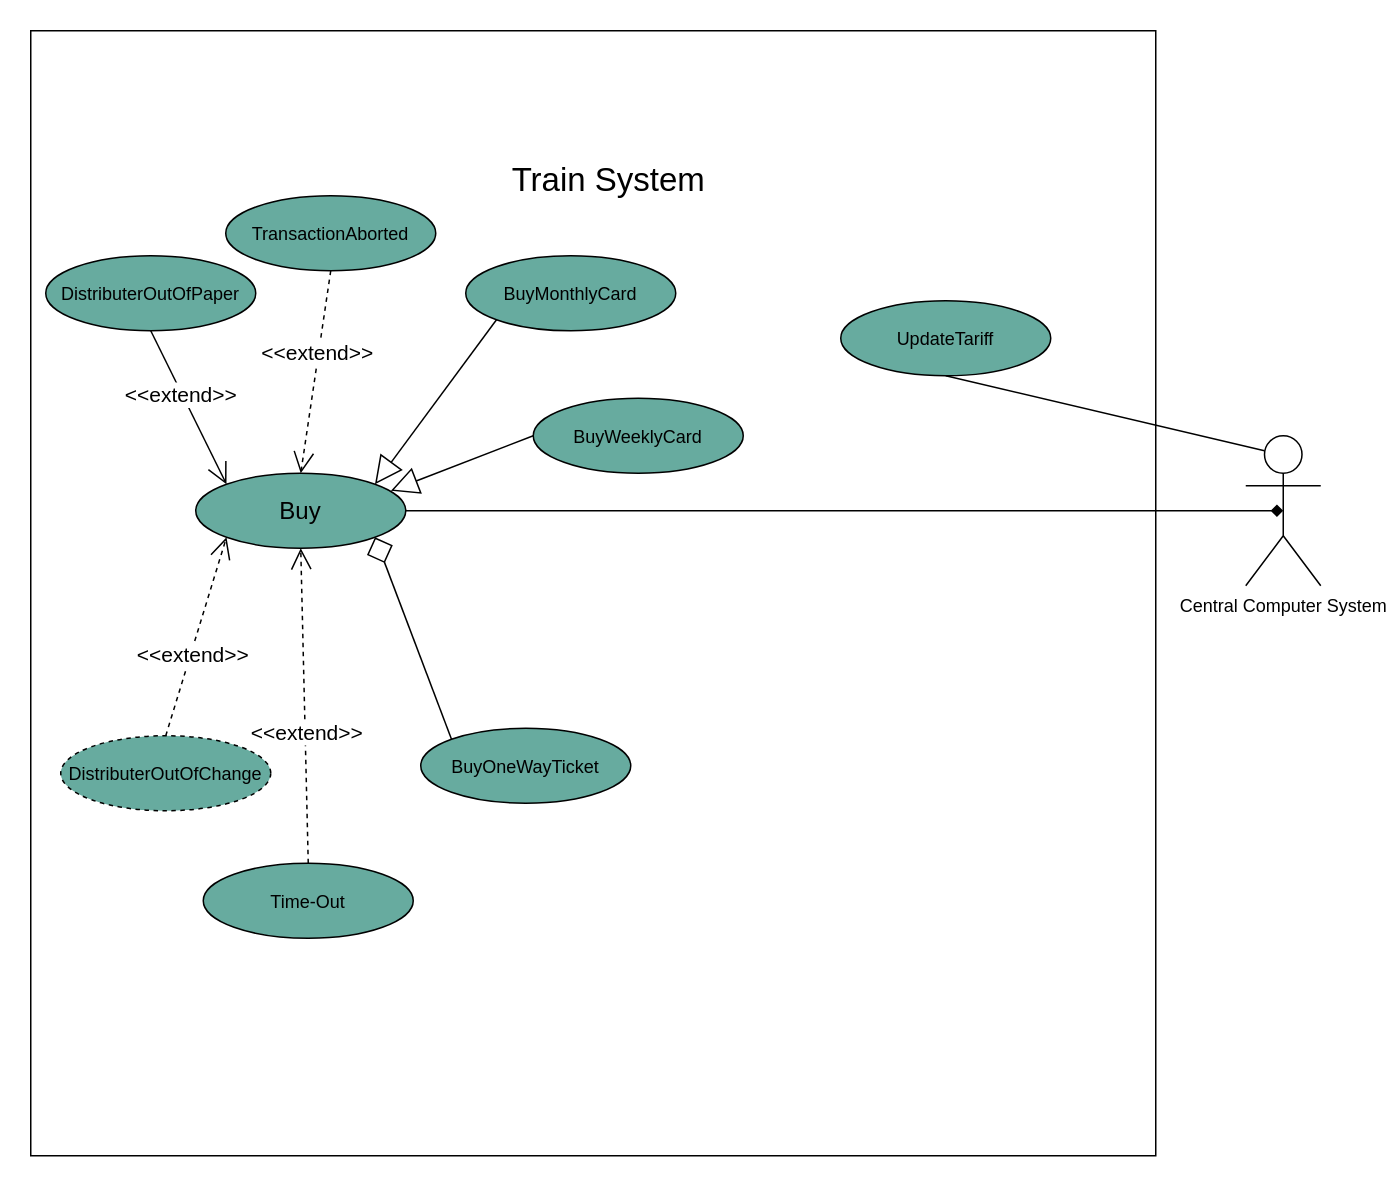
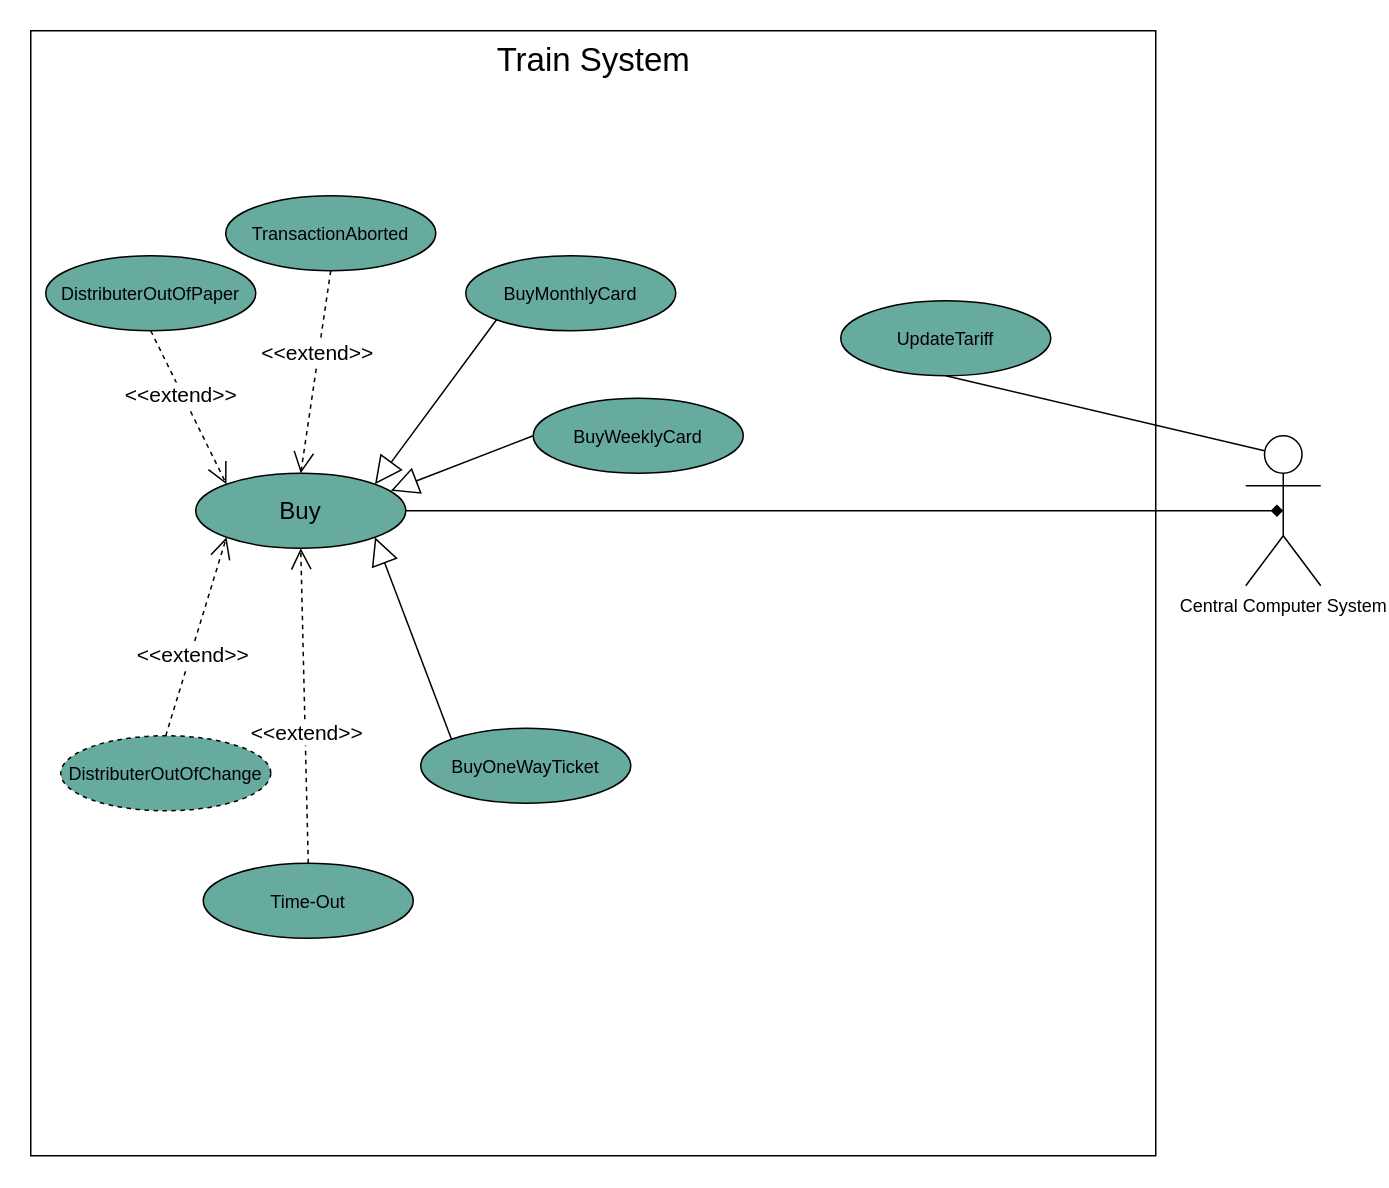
node "Train System": moved (608, 181) -> (593, 61)
edge "DistributerOutOfPaper" -> "Buy": style solid -> dashed
edge "BuyOneWayTicket" -> "Buy": arrowhead diamond -> block
